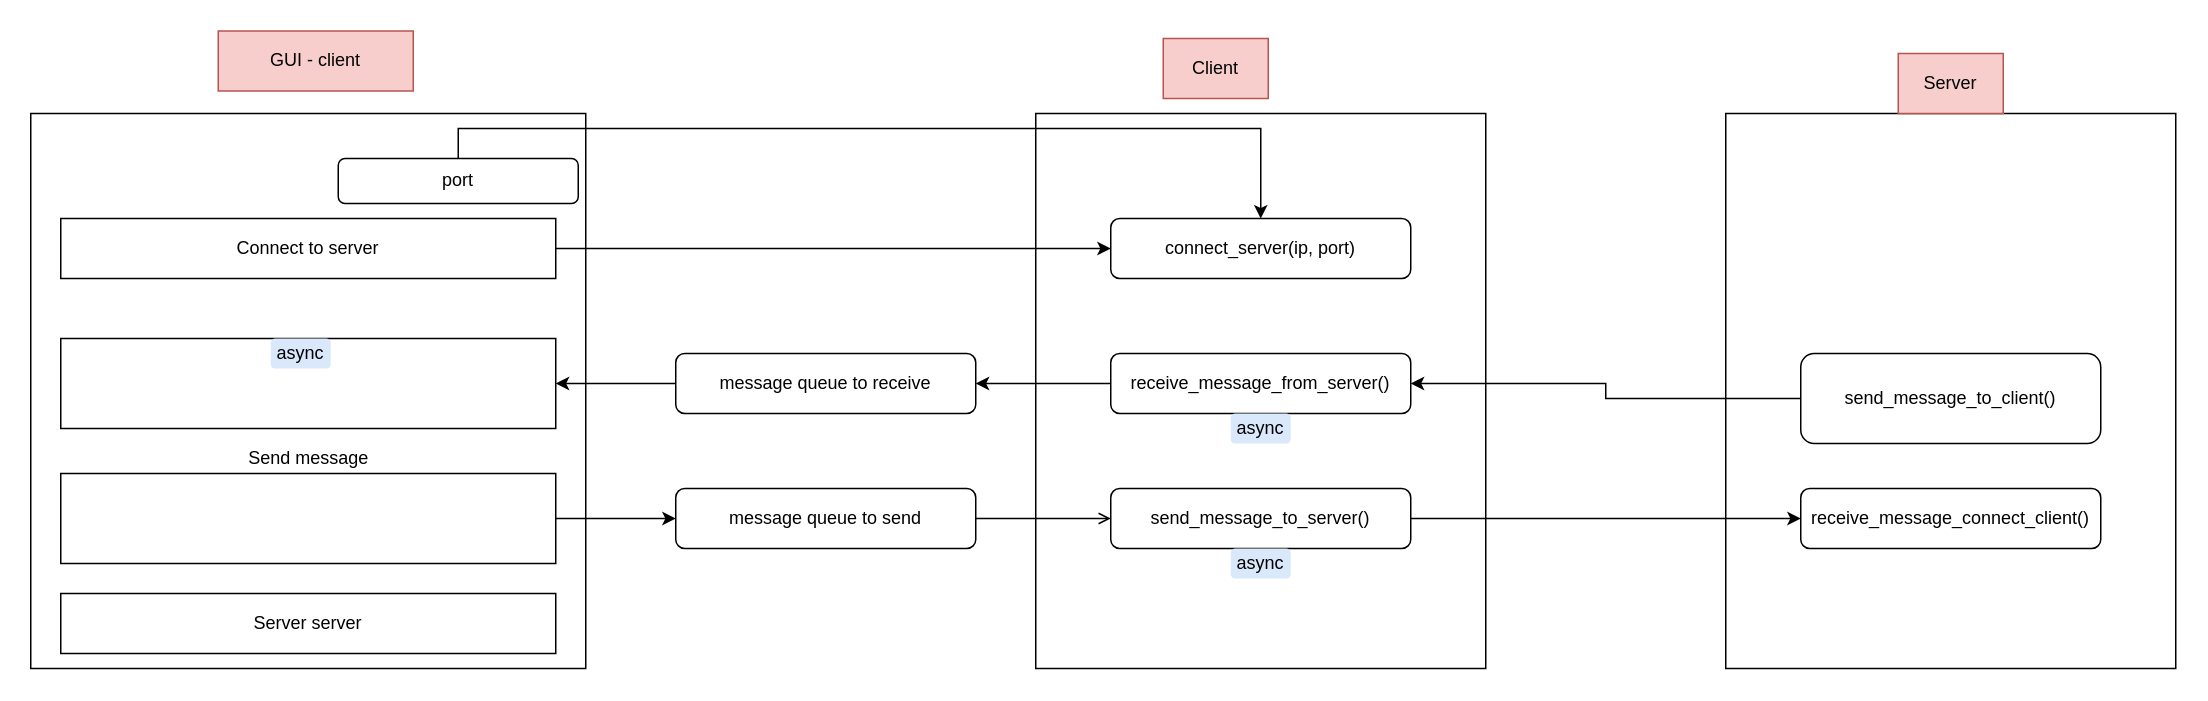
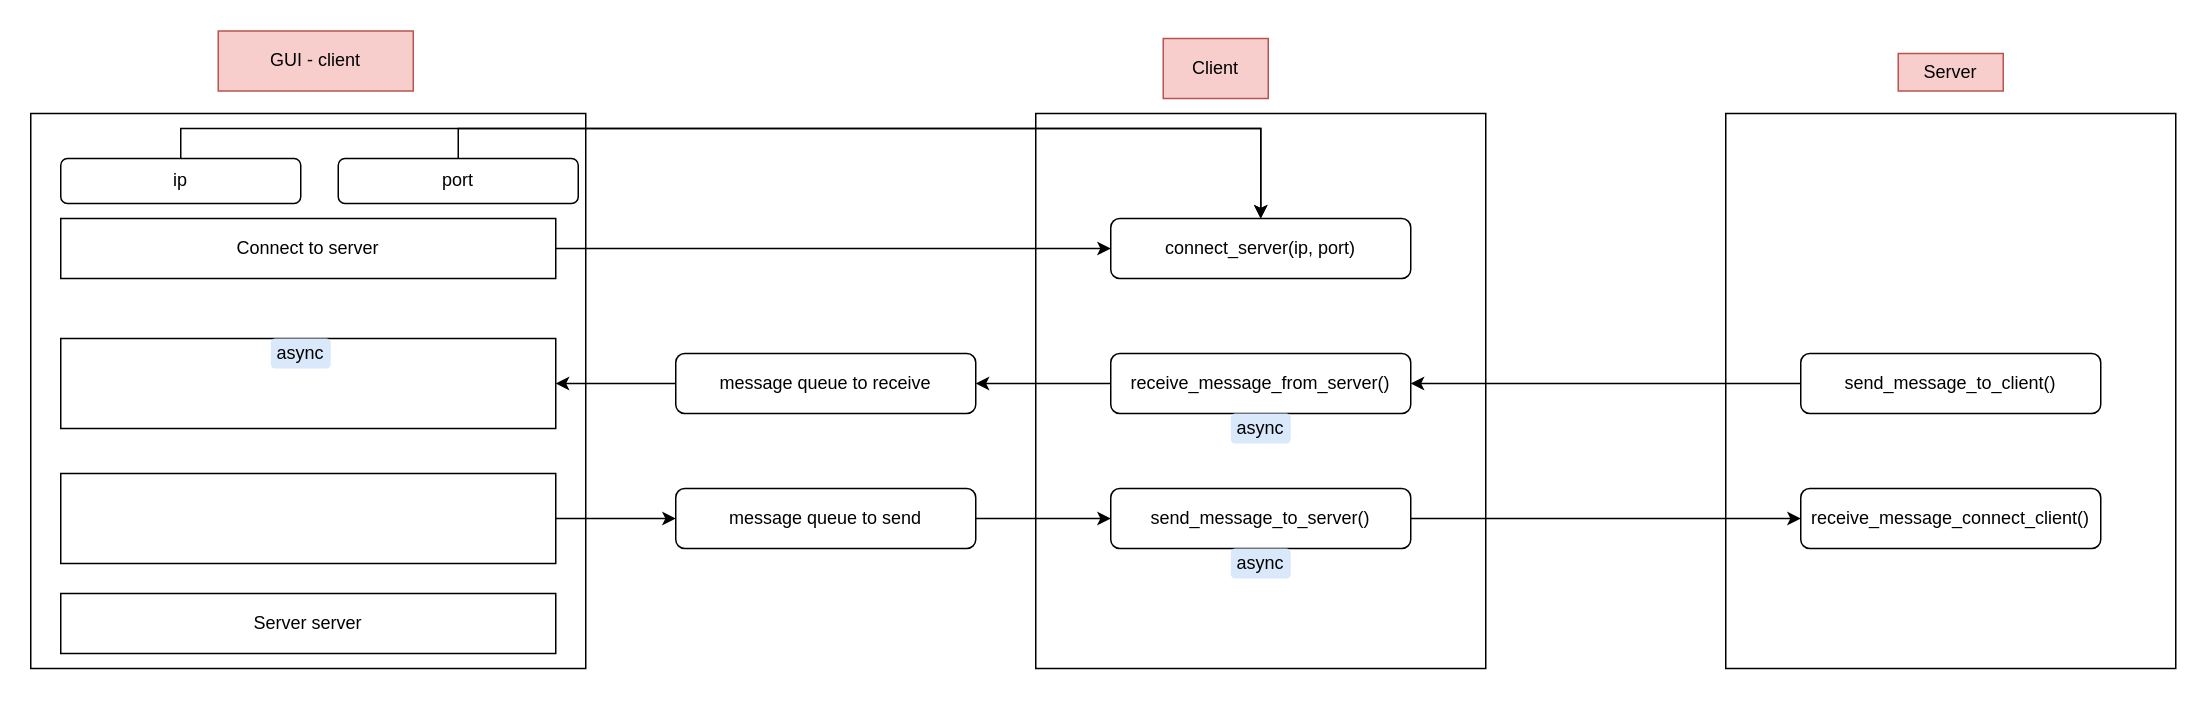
node "Server": size 105x60 -> 105x38
edge "ip" -> "connect_server(ip, port)": added
node "ip": added
node "send_message_to_client()": size 300x90 -> 300x60
node "Send message": removed
edge "message queue to send" -> "send_message_to_server()": arrowhead open -> classic
